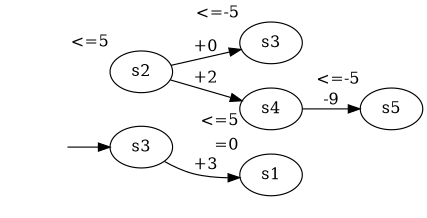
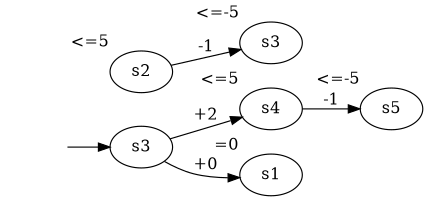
edge "s2 <=5" -> "s3 <=-5": label "+0" -> "-1"
edge "s2 <=5" -> "s4 <=5": now "s3" -> "s4 <=5"
edge "s4 <=5" -> "s5 <=-5": label "-9" -> "-1"
edge "s3" -> "s1 =0": label "+3" -> "+0"
